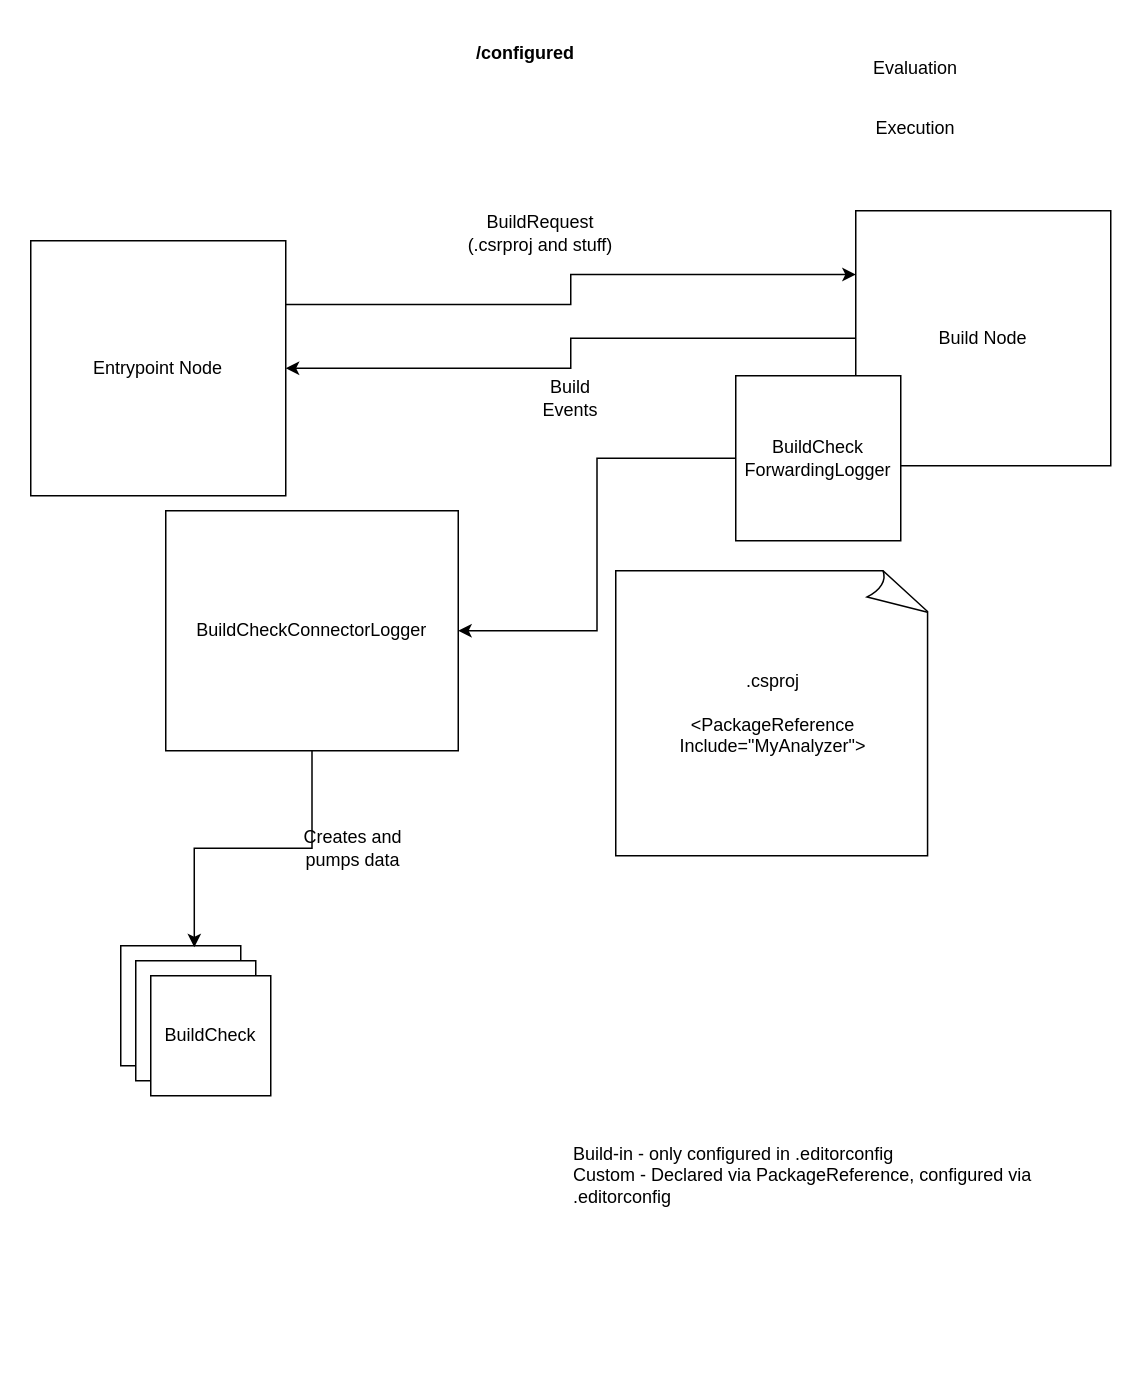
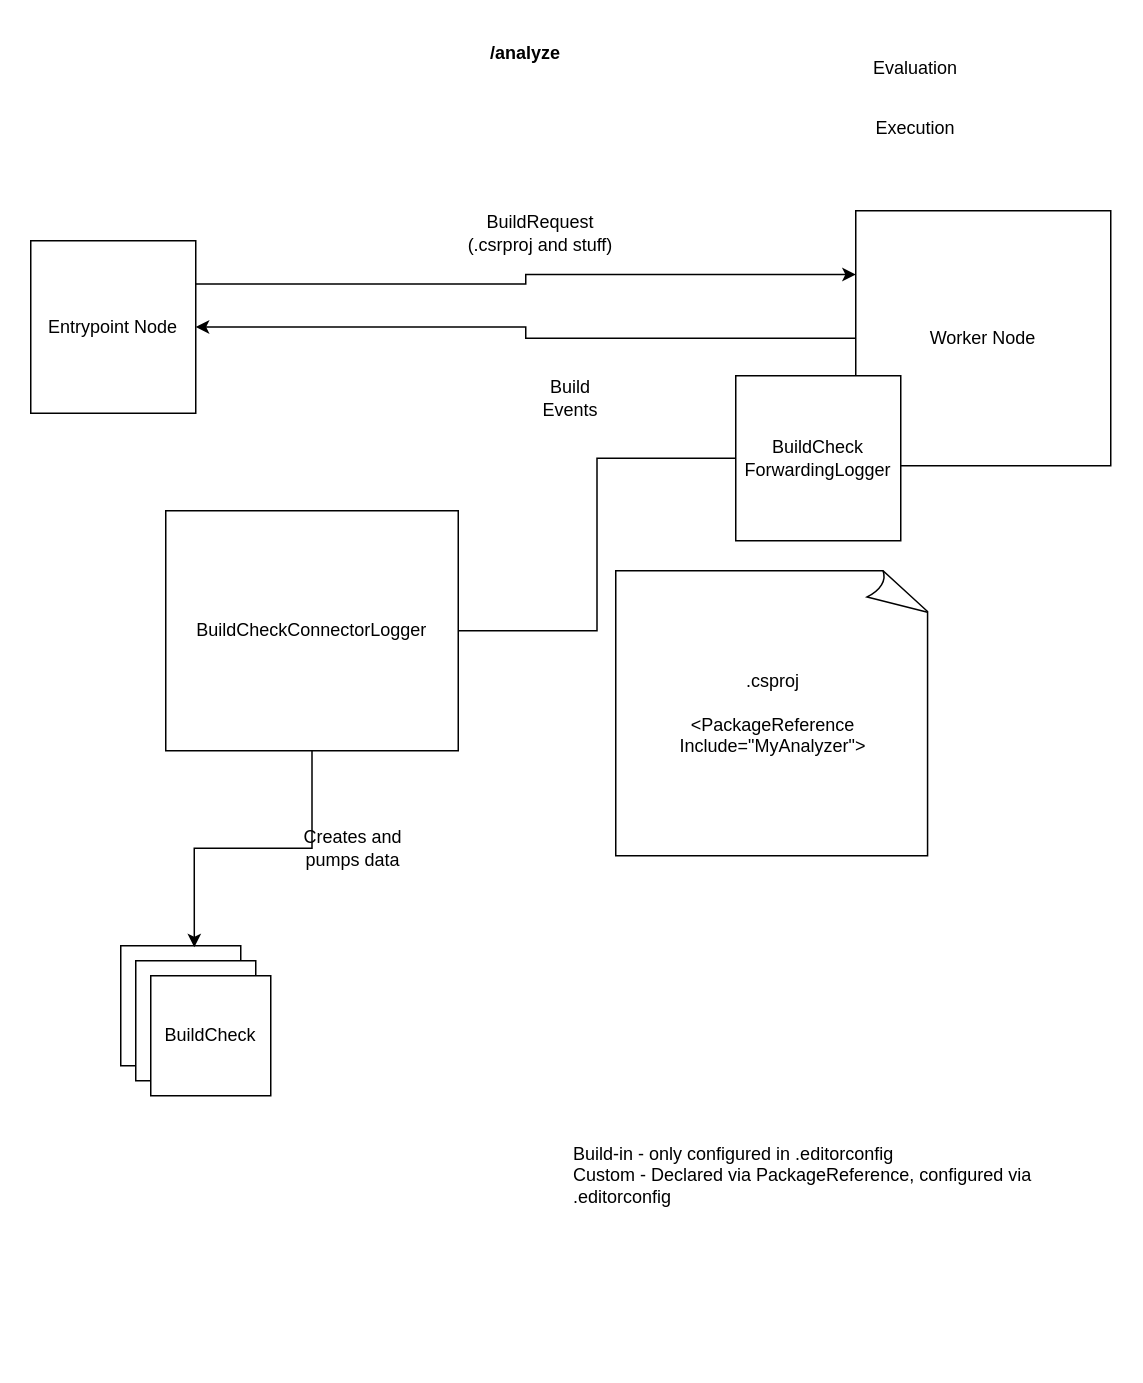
node "/configured": label "/configured" -> "/analyze"
node "Build Node": label "Build Node" -> "Worker Node"
node "Entrypoint Node": size 255x255 -> 165x173
edge "BuildCheck ForwardingLogger" -> "BuildCheckConnectorLogger": arrowhead classic -> none
